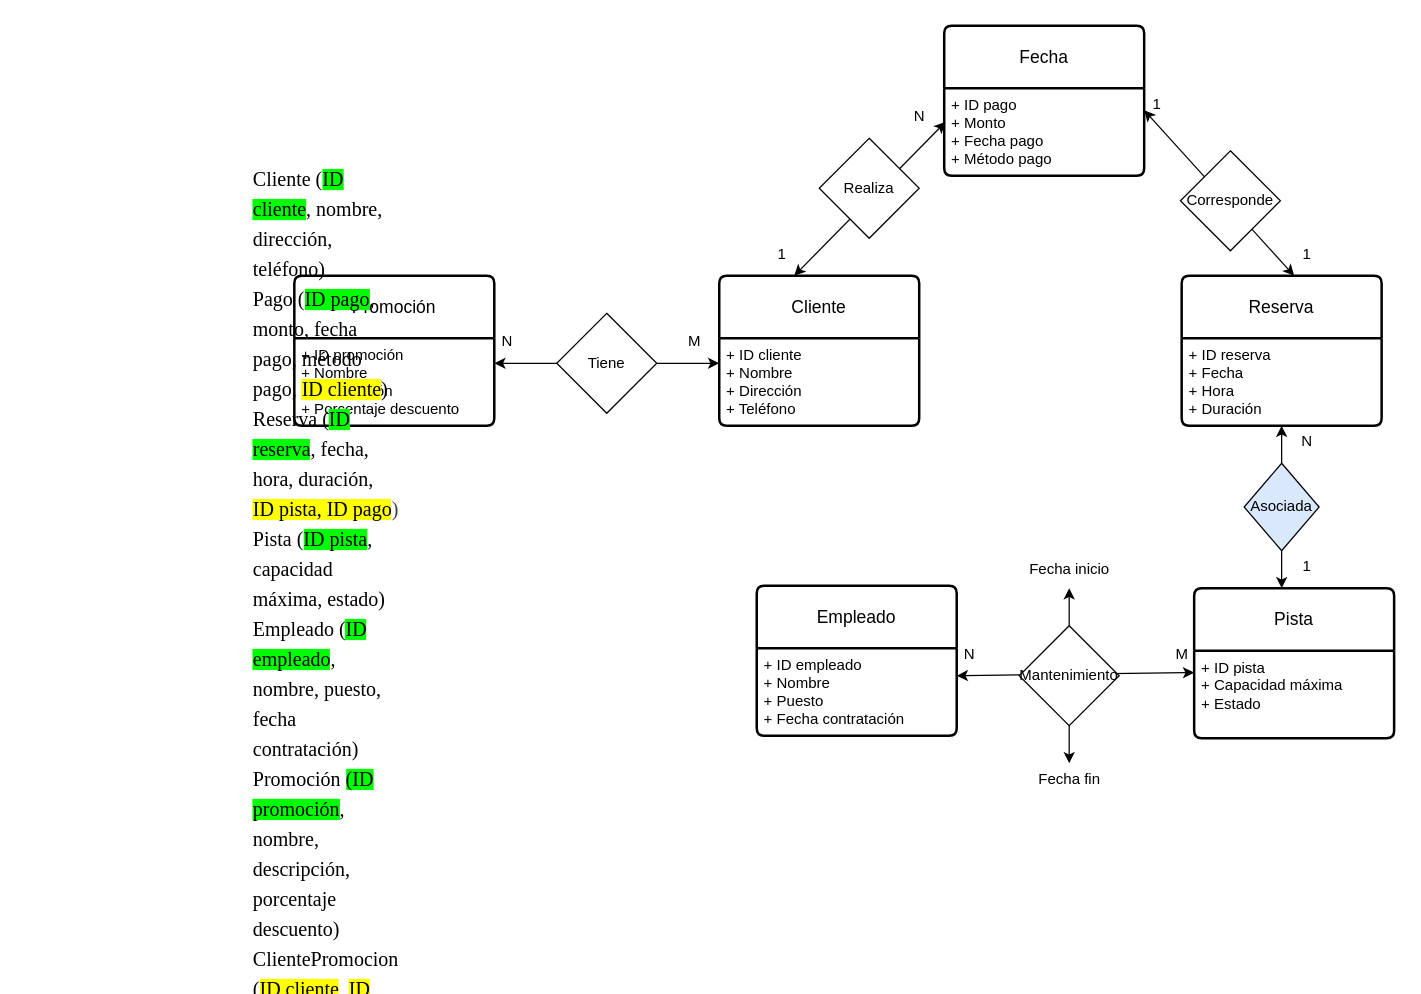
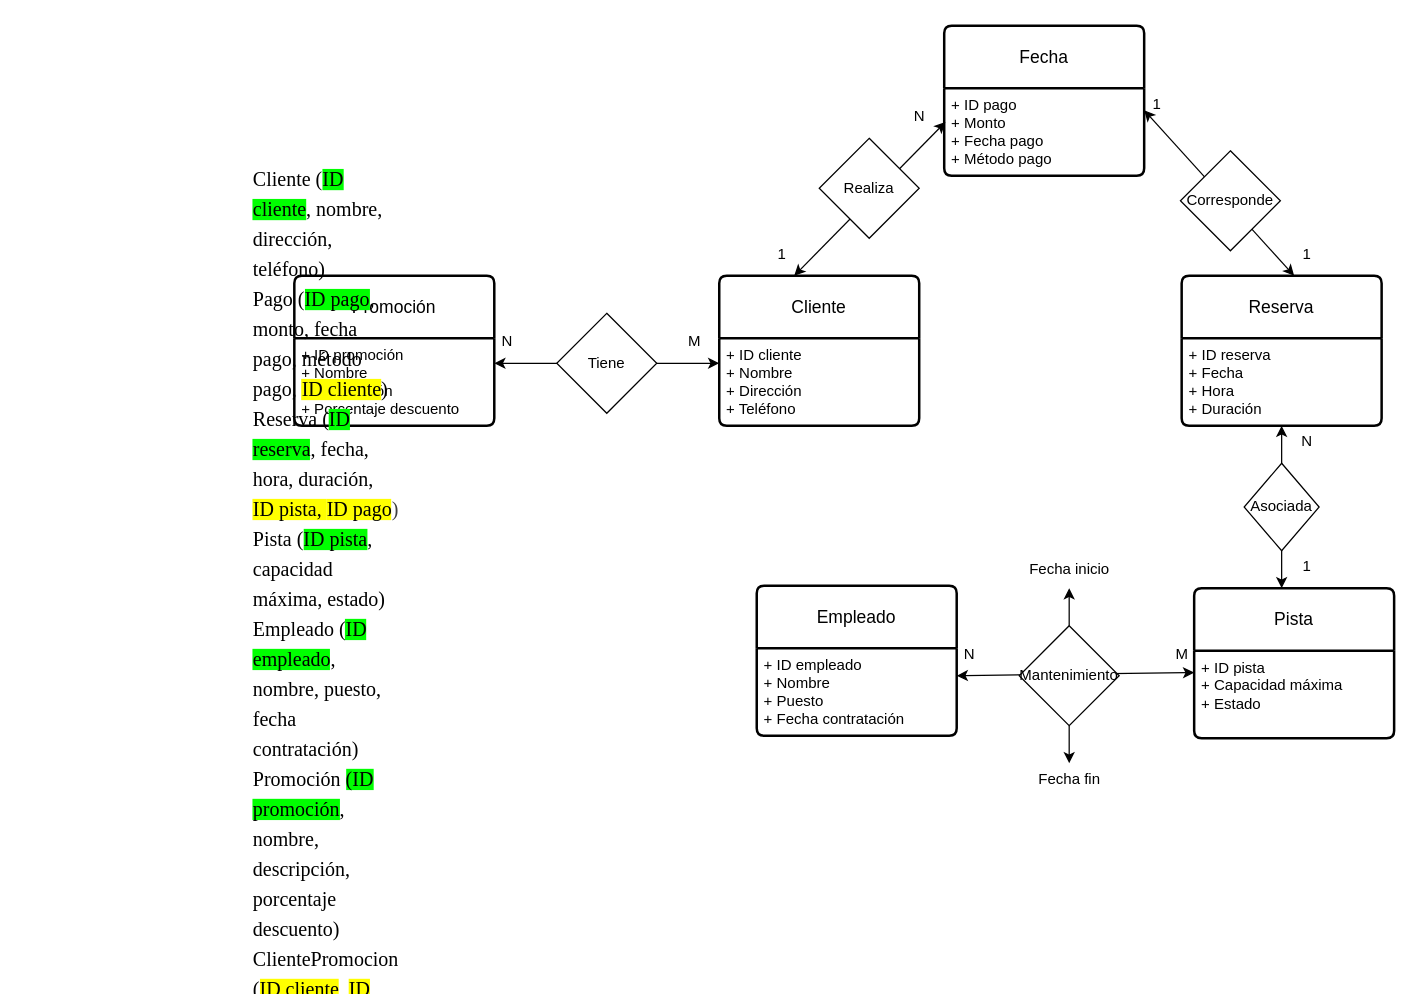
node "Asociada": fillcolor #dae8fc -> #ffffff
